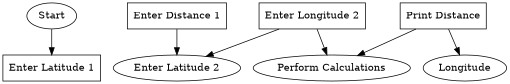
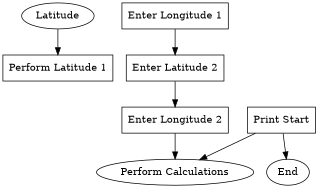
node "Start": label "Start" -> "Latitude"
node "Enter Distance 1": label "Enter Distance 1" -> "Enter Longitude 1"
node "Print Distance": label "Print Distance" -> "Print Start"
edge "Enter Longitude 2" -> "Enter Latitude 2": reversed
node "Enter Latitude 1": label "Enter Latitude 1" -> "Perform Latitude 1"
node "Enter Latitude 2": shape ellipse -> box
node "Longitude": label "Longitude" -> "End"
